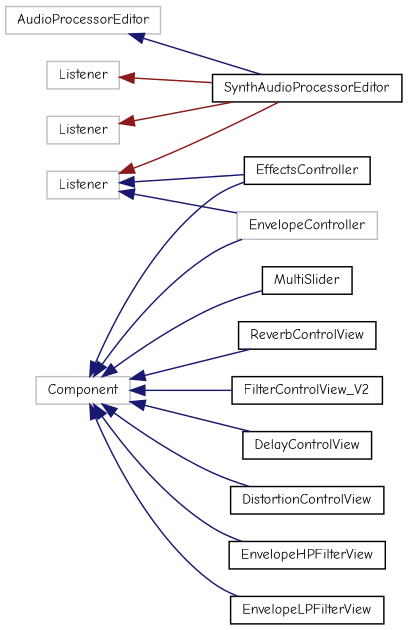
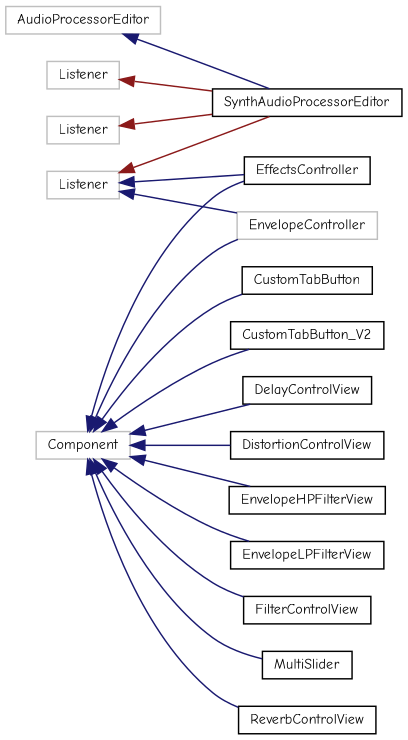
node "CustomTabButton": added
node "FilterControlView_V2": label "FilterControlView_V2" -> "CustomTabButton_V2"
node "FilterControlView": added
